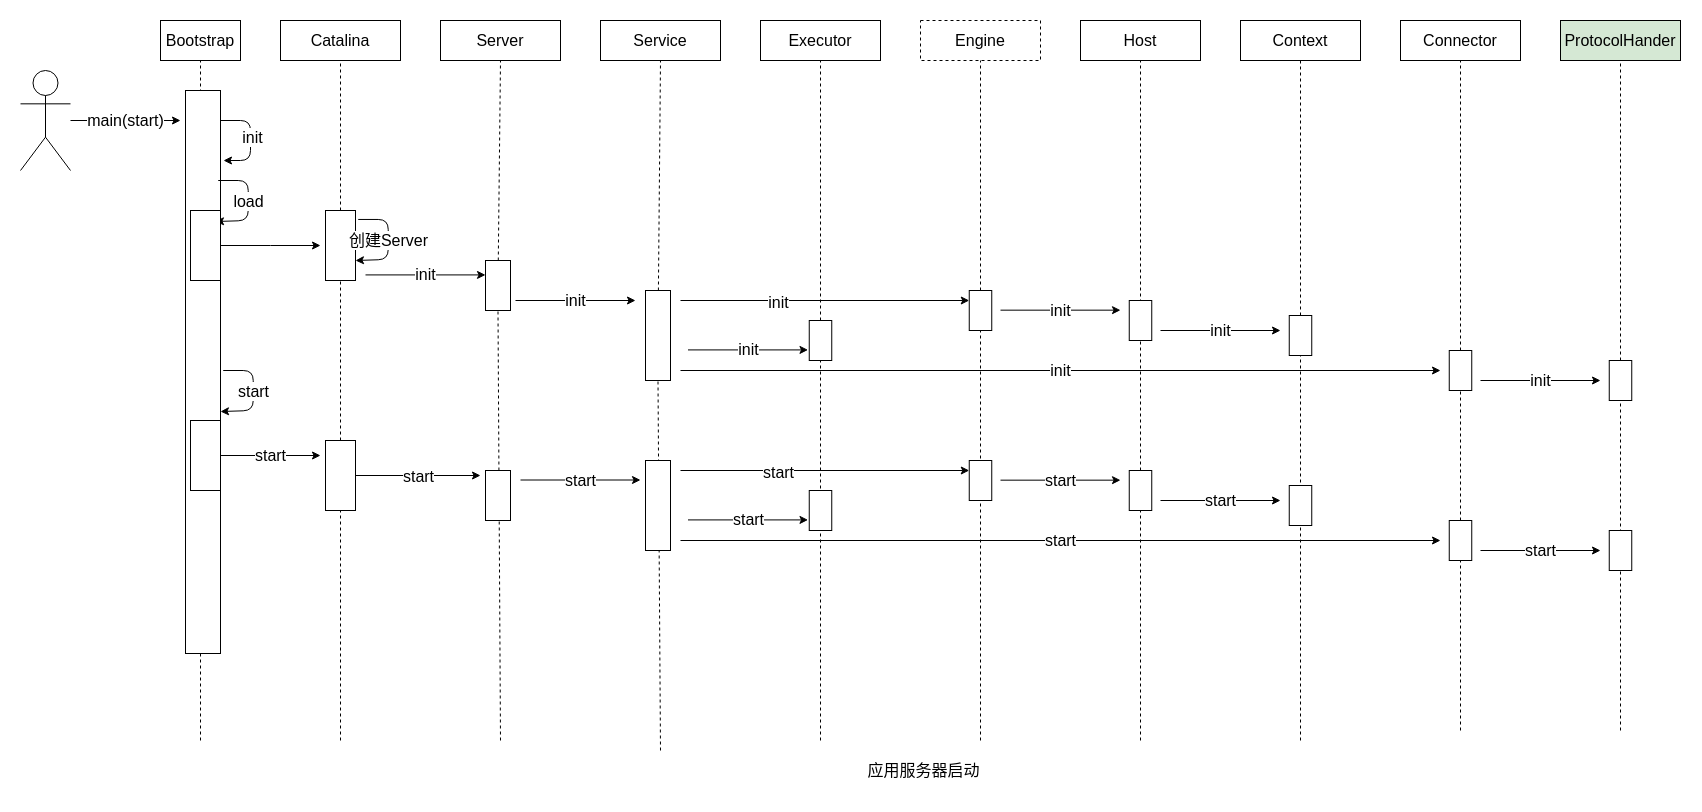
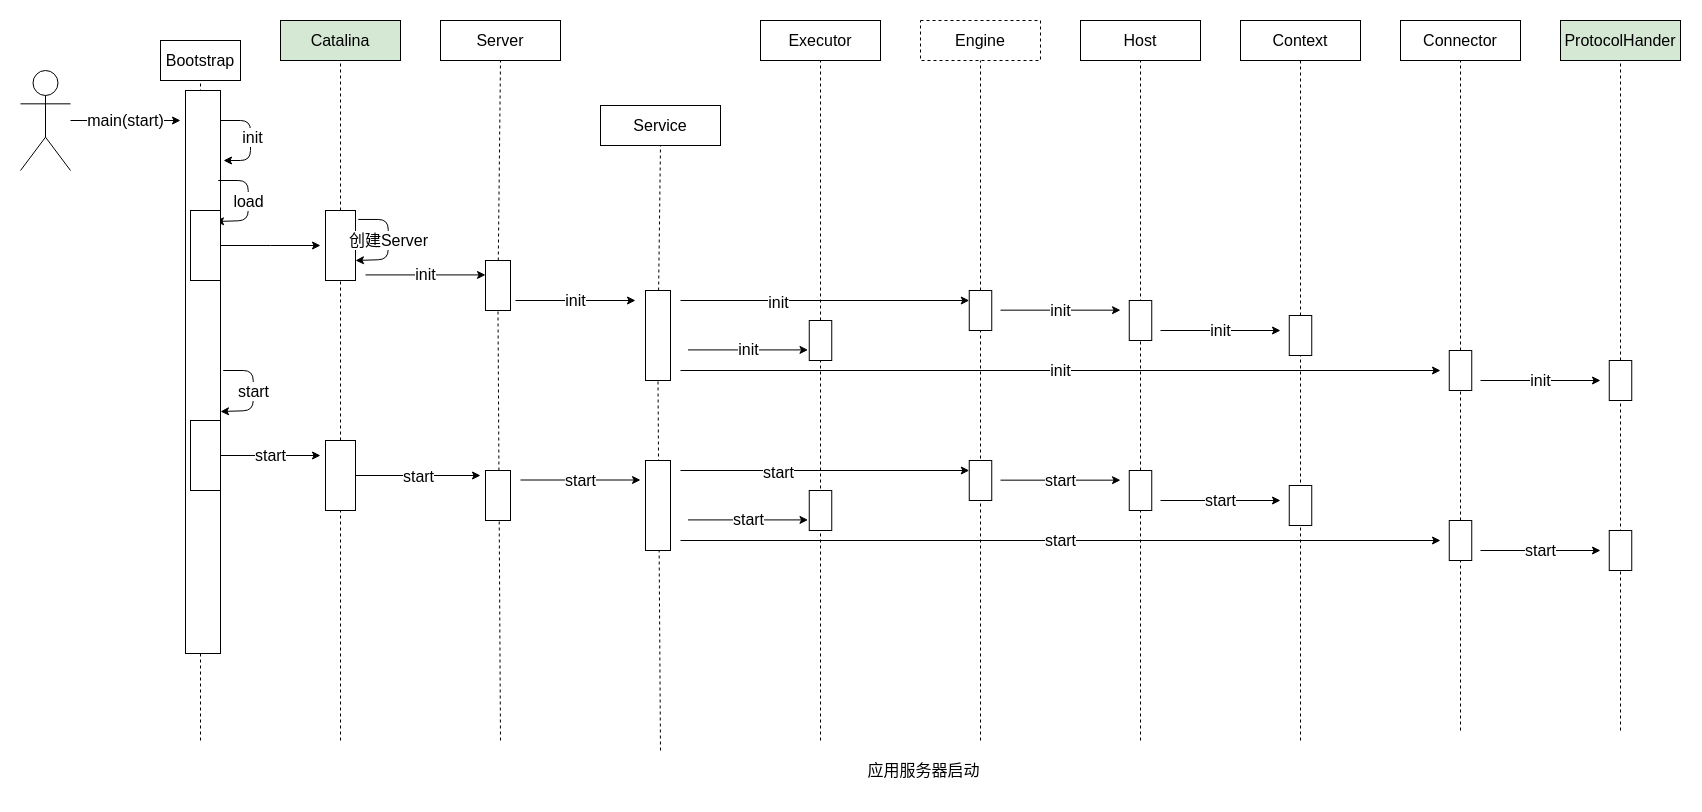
node "Bootstrap": moved (201, 41) -> (201, 61)
node "Catalina": fillcolor #ffffff -> #d5e8d4
node "Service": moved (661, 41) -> (661, 126)
